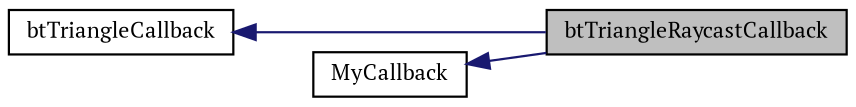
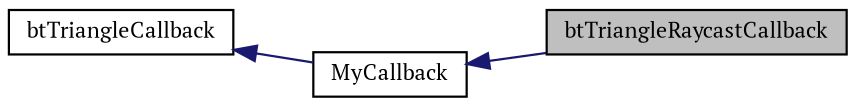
edge "btTriangleRaycastCallback" -> "btTriangleCallback": now "MyCallback" -> "btTriangleCallback"
